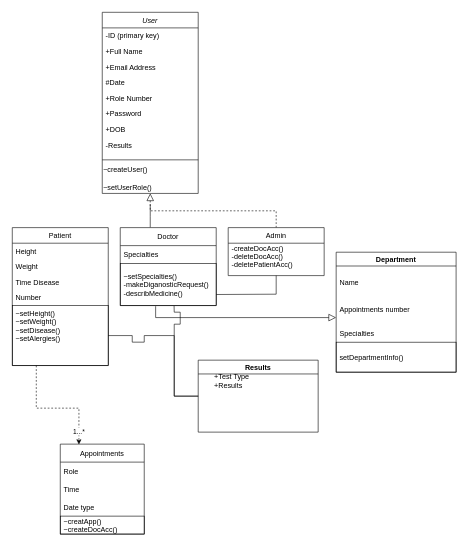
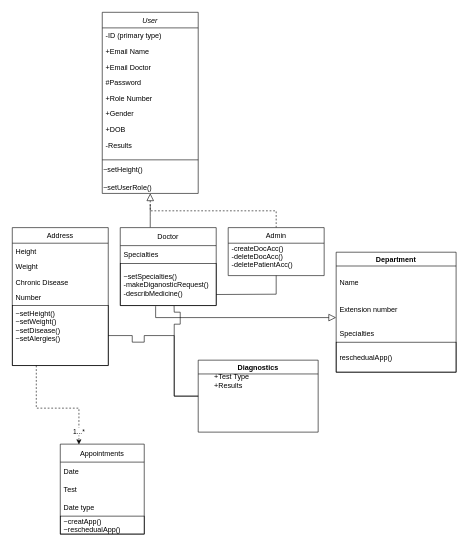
node "-ID (primary key)": label "-ID (primary key)" -> "-ID (primary type)"
node "+Full Name": label "+Full Name" -> "+Email Name"
node "+Email Address": label "+Email Address" -> "+Email Doctor"
node "#Date": label "#Date" -> "#Password"
node "+Password": label "+Password" -> "+Gender"
node "~createUser() ~setUserRole()": label "~createUser() ~setUserRole()" -> "~setHeight() ~setUserRole()"
node "Patient": label "Patient" -> "Address"
node "Time Disease": label "Time Disease" -> "Chronic Disease"
node "Appointments number": label "Appointments number" -> "Extension number"
node "setDepartmentInfo()": label "setDepartmentInfo()" -> "reschedualApp()"
node "Results": label "Results" -> "Diagnostics"
node "Role": label "Role" -> "Date"
node "Time": label "Time" -> "Test"
node "~creatApp() ~createDocAcc()": label "~creatApp() ~createDocAcc()" -> "~creatApp() ~reschedualApp()"
